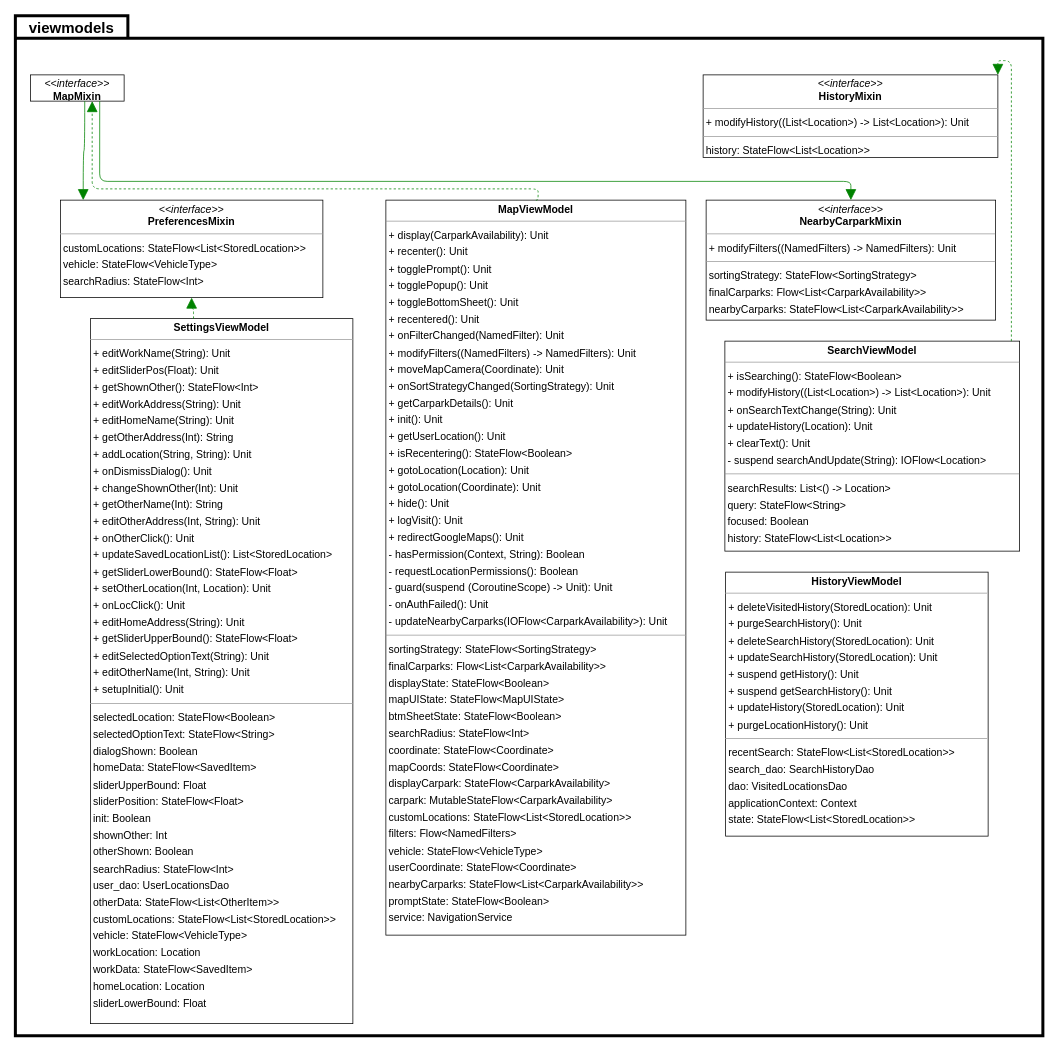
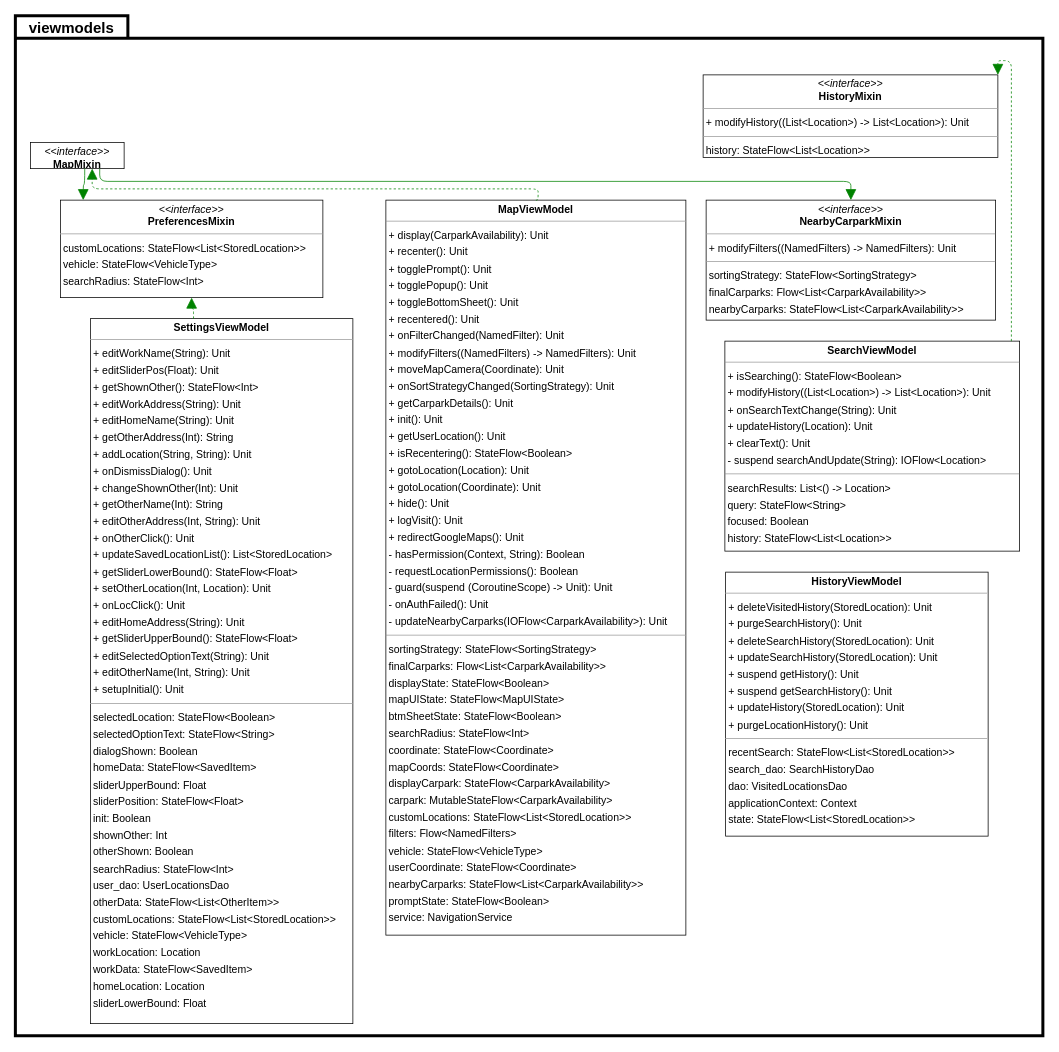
node "<<interface>> MapMixin": moved (77, 88) -> (77, 155)
